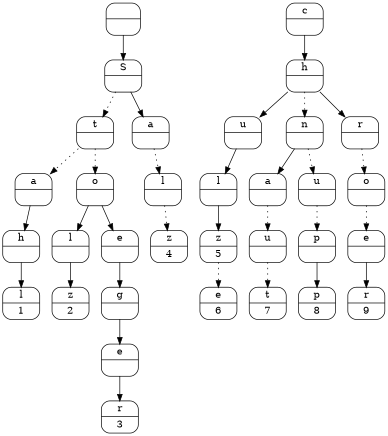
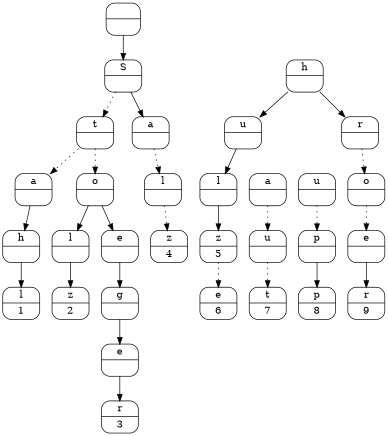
node "c": removed
node "n": removed
